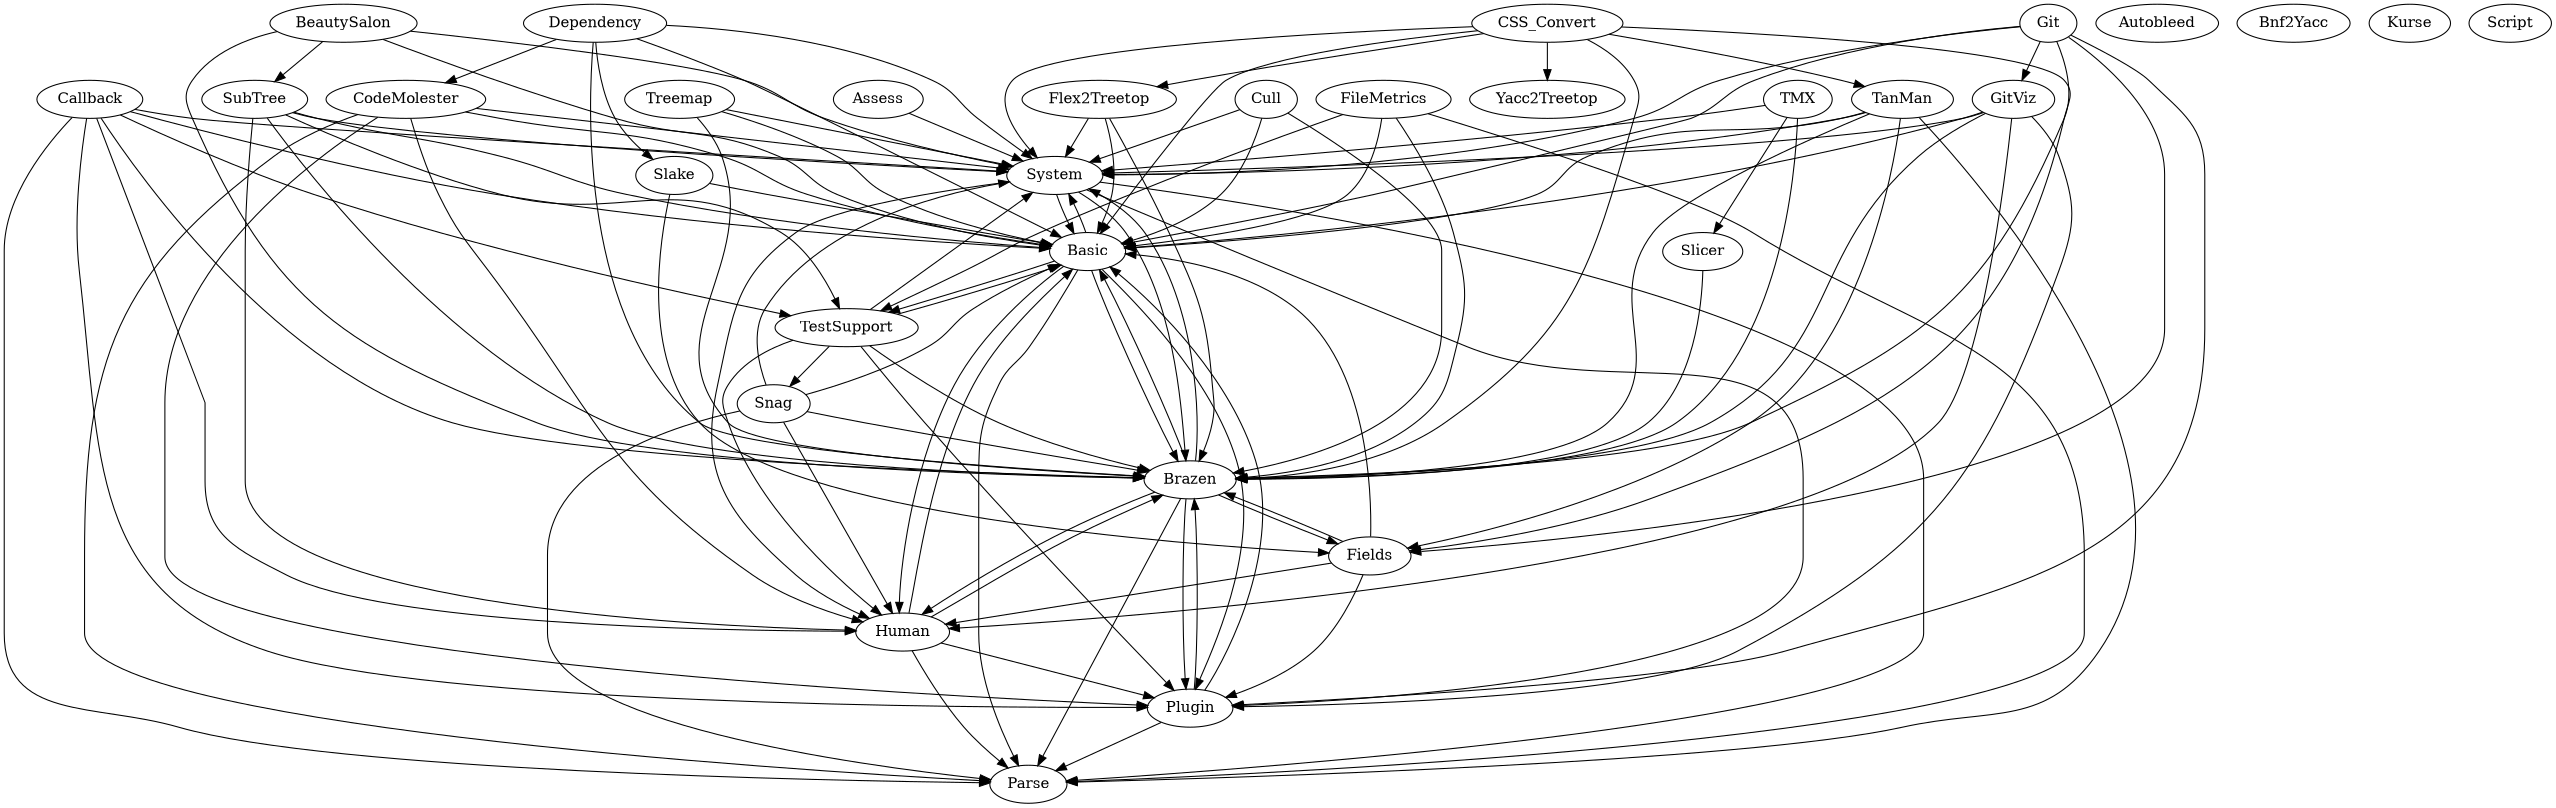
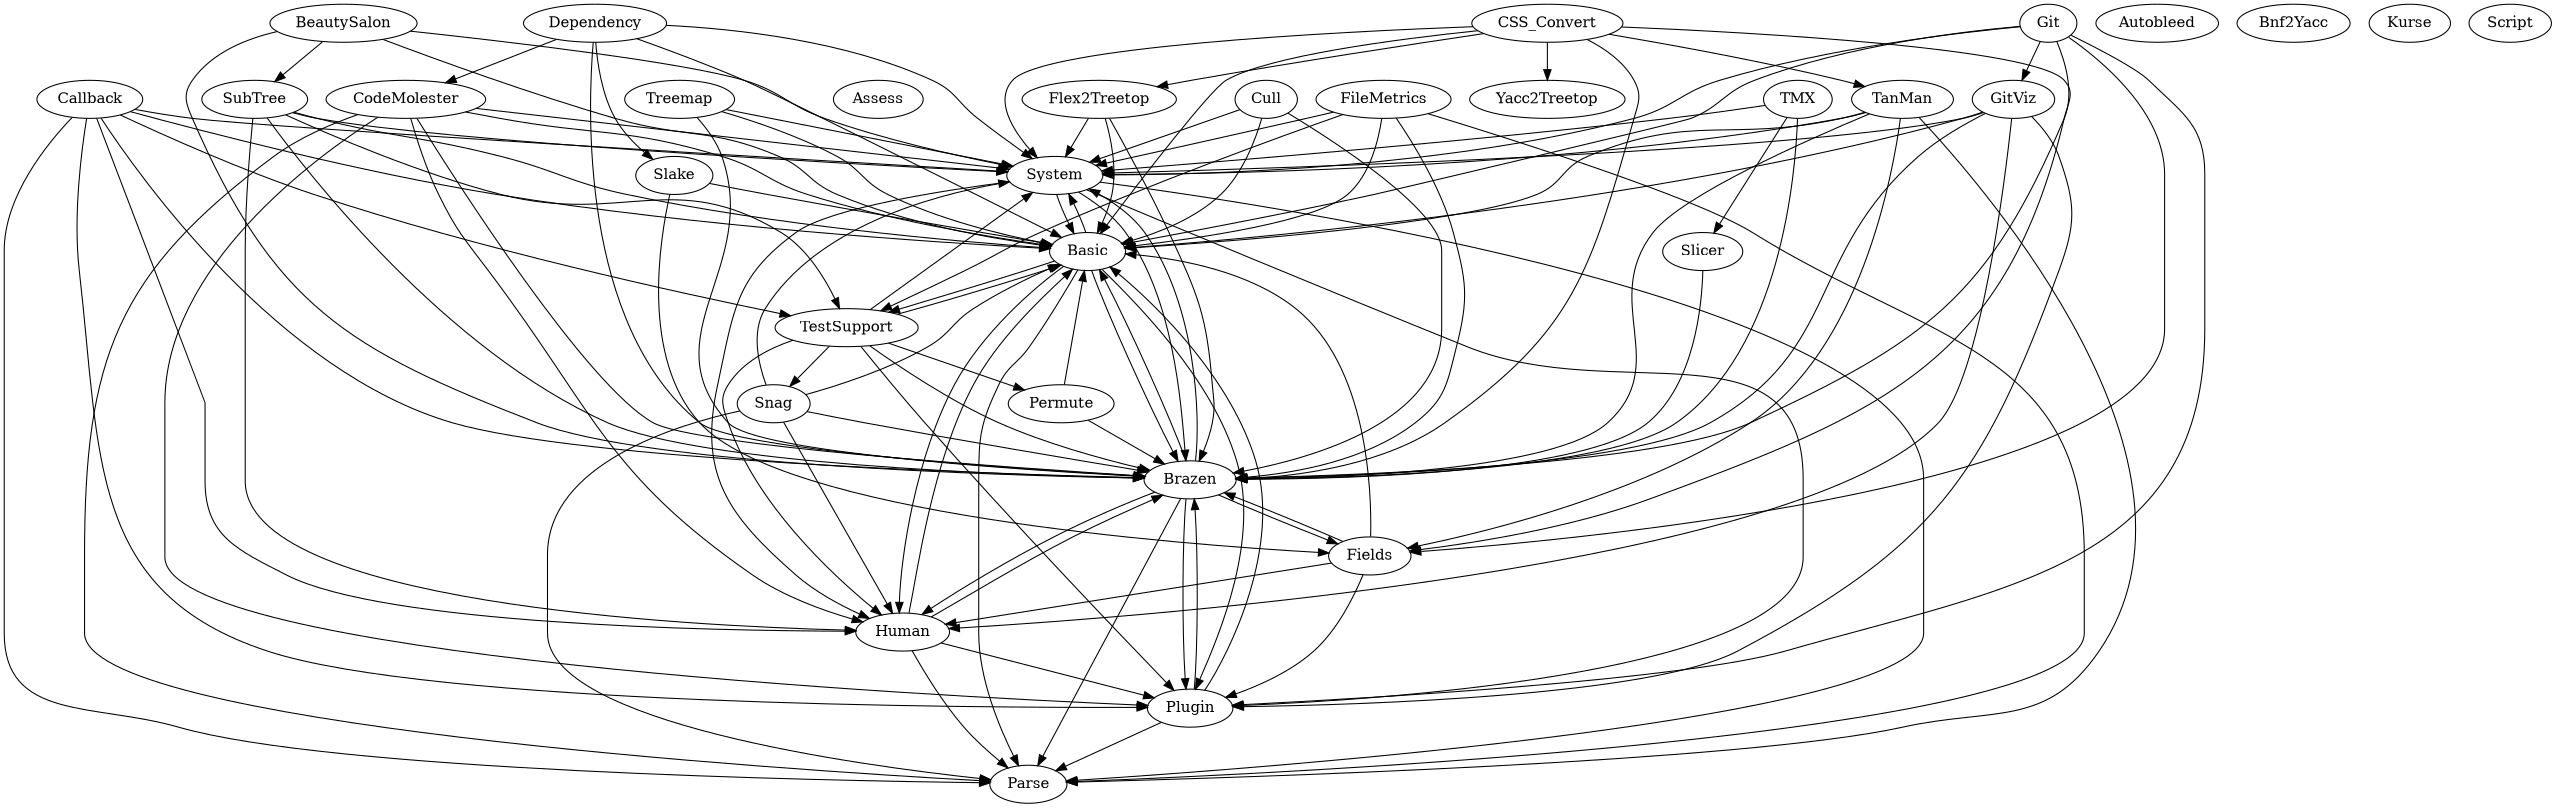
edge "Assess" -> "System": now "FileMetrics" -> "System"
node "Permute": added
edge "CodeMolester" -> "Brazen": added
